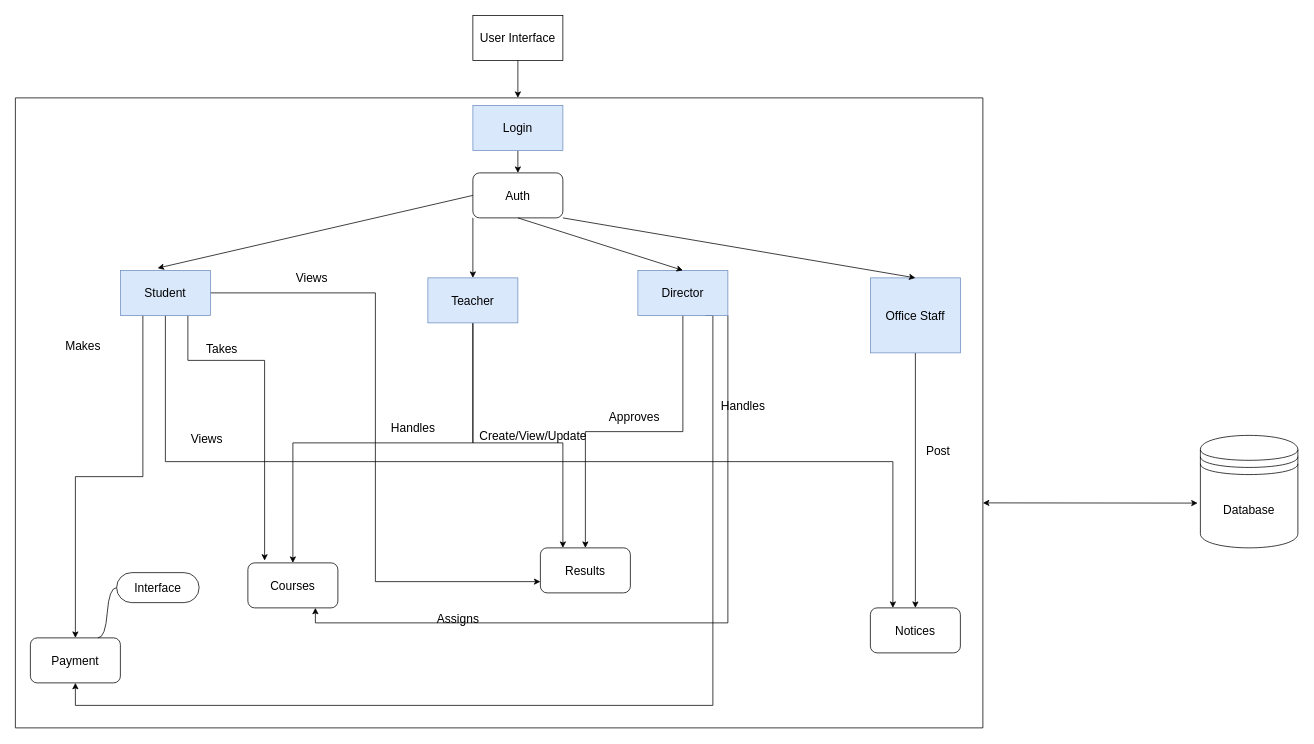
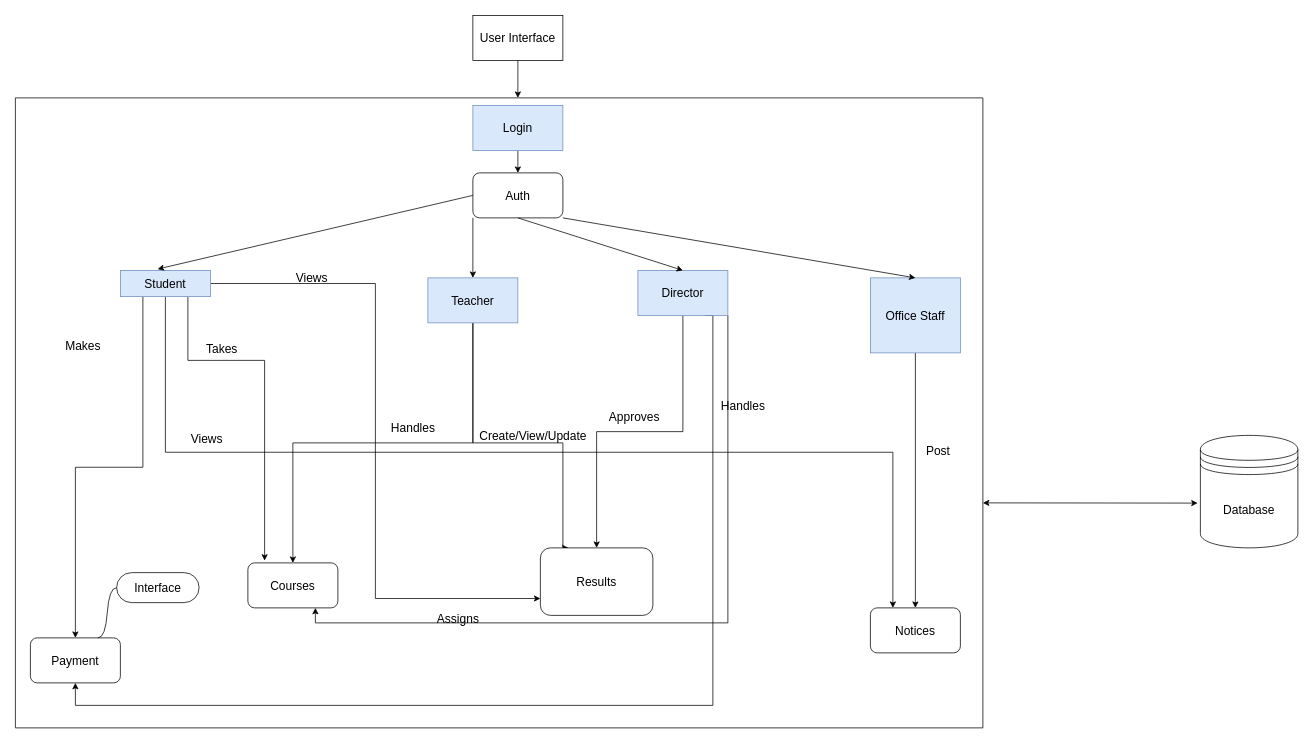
node "Student": size 90x45 -> 90x26
node "Results": size 90x45 -> 113x68
